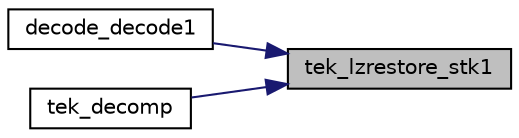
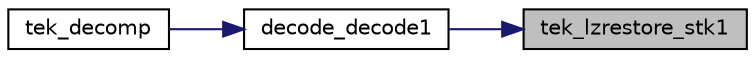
edge "tek_decomp" -> "tek_lzrestore_stk1": now "tek_decomp" -> "decode_decode1"
